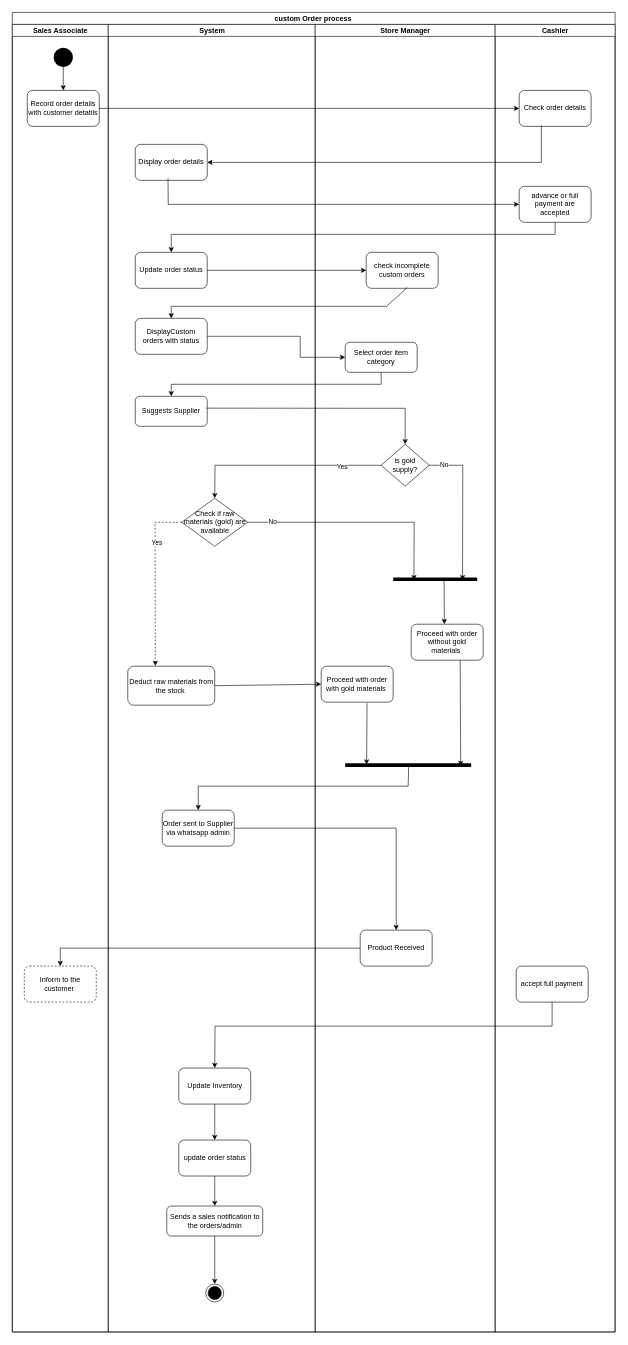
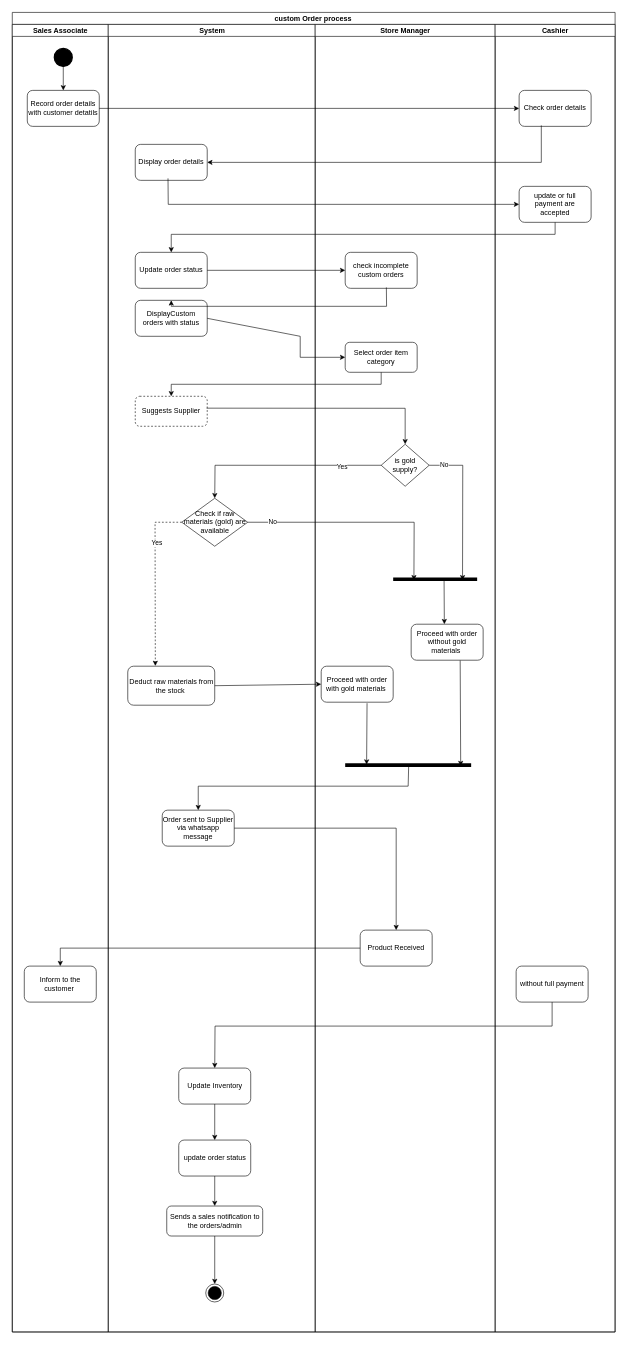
node "advance or full payment are accepted": label "advance or full payment are accepted" -> "update or full payment are accepted"
node "check incomplete custom orders": moved (402, 270) -> (381, 270)
node "DisplayCustom orders with status": moved (171, 336) -> (171, 318)
node "Suggests Supplier": style solid -> dashed
node "Order sent to Supplier via whatsapp admin": label "Order sent to Supplier via whatsapp admin" -> "Order sent to Supplier via whatsapp message"
node "Inform to the customer": style dashed -> solid
node "accept full payment": label "accept full payment" -> "without full payment"
